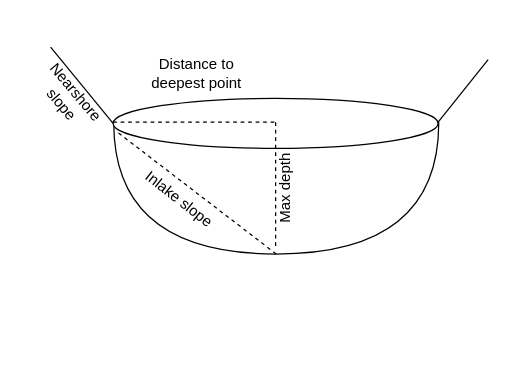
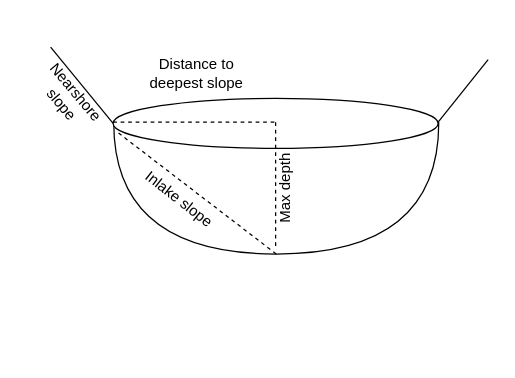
node "Distance to deepest point": label "Distance to deepest point" -> "Distance to deepest slope"
